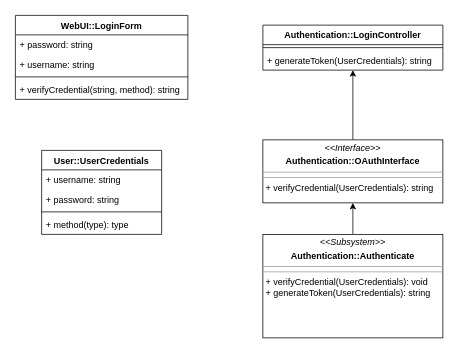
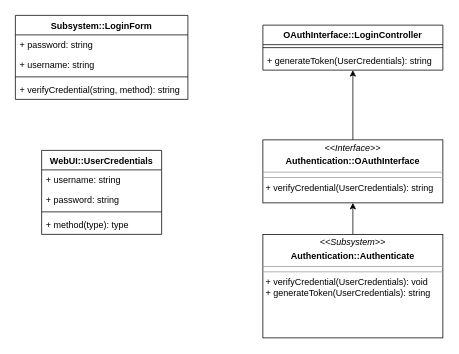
node "WebUI::LoginForm": label "WebUI::LoginForm" -> "Subsystem::LoginForm"
node "Authentication::LoginController": label "Authentication::LoginController" -> "OAuthInterface::LoginController"
node "User::UserCredentials": label "User::UserCredentials" -> "WebUI::UserCredentials"
